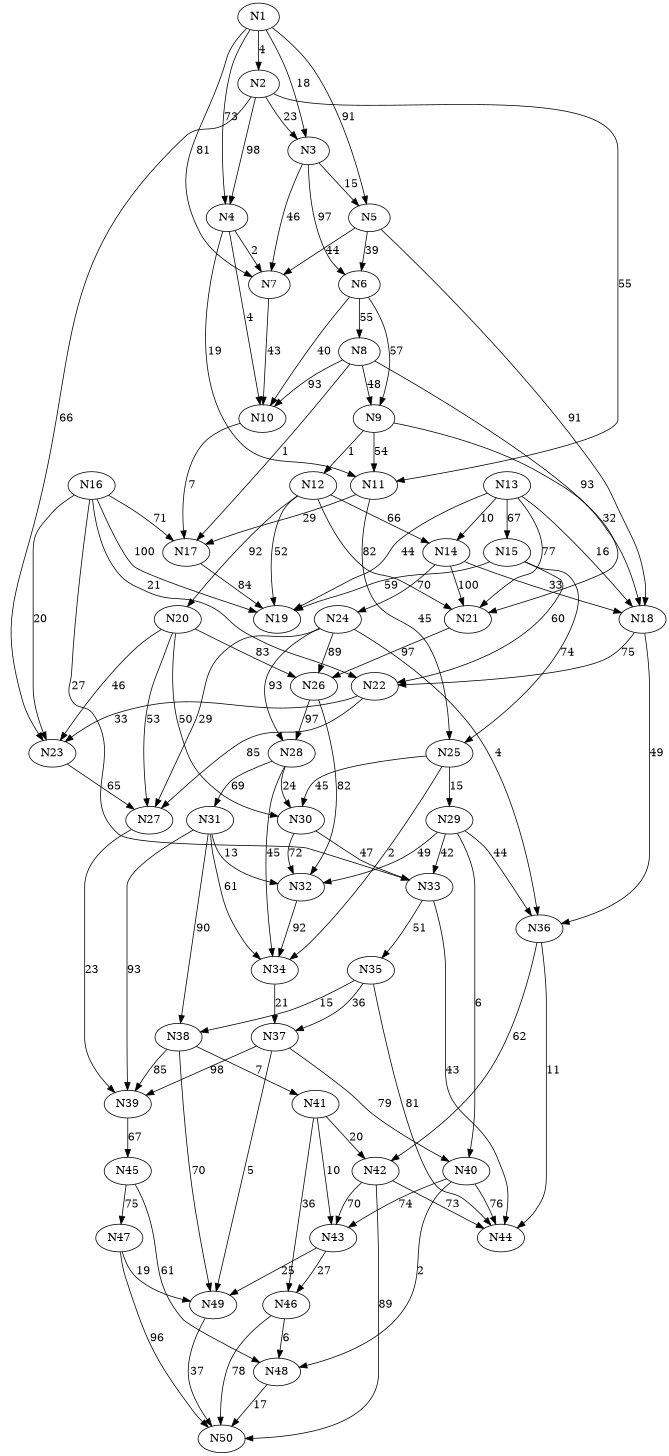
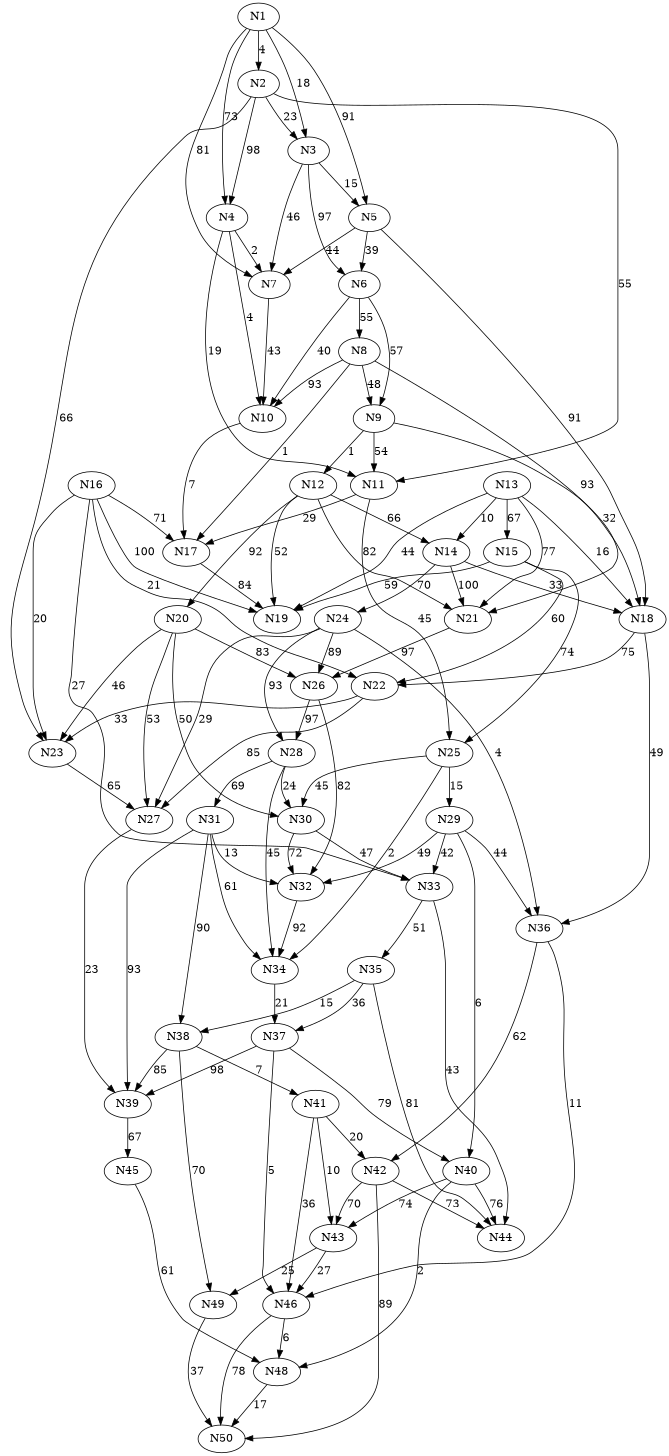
edge "N36" -> "N44": now "N36" -> "N46"
edge "N37" -> "N49": now "N37" -> "N46"
node "N47": removed
